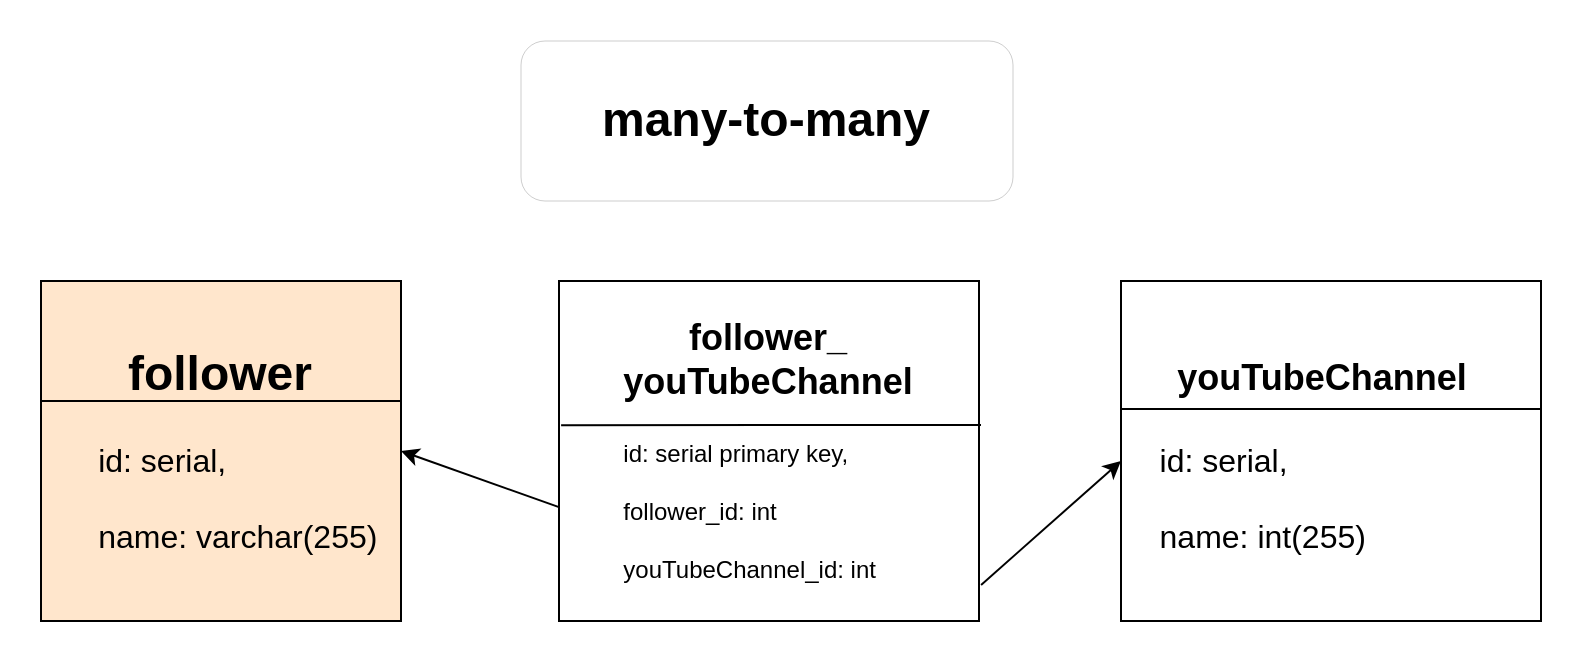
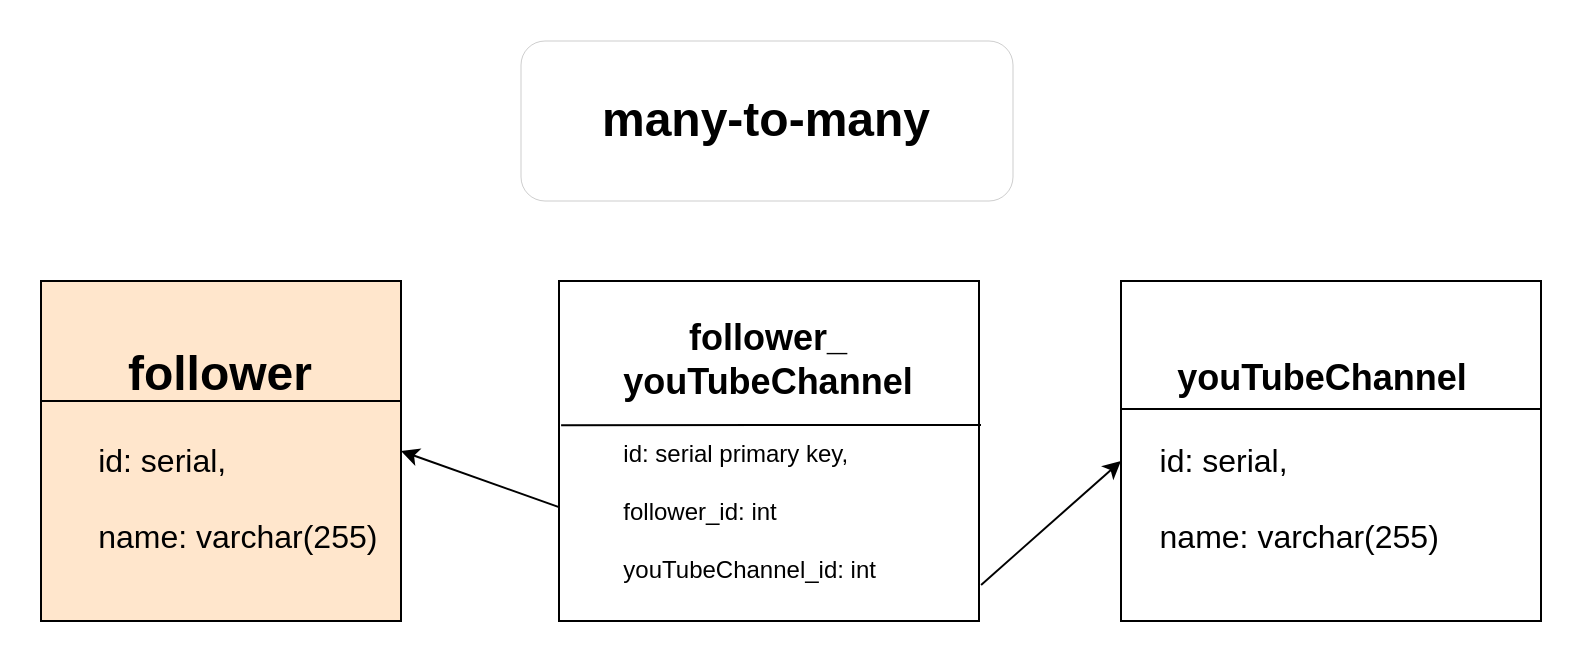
node "youTubeChannel id: serial, name: int(255)": label "youTubeChannel id: serial, name: int(255)" -> "youTubeChannel id: serial, name: varchar(255)"
